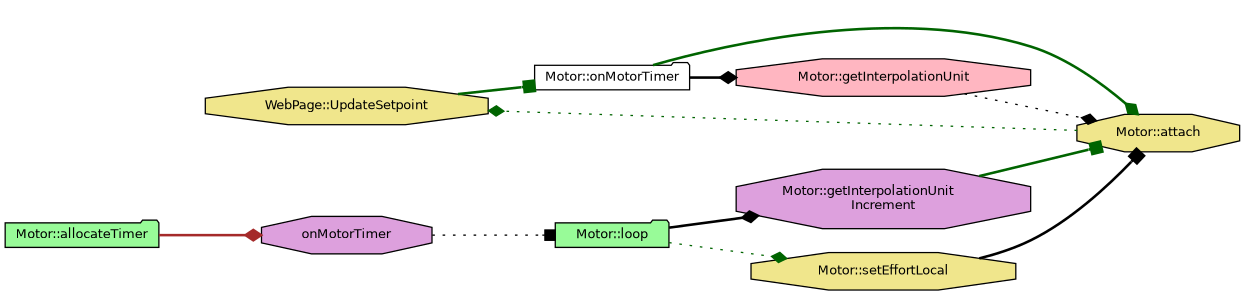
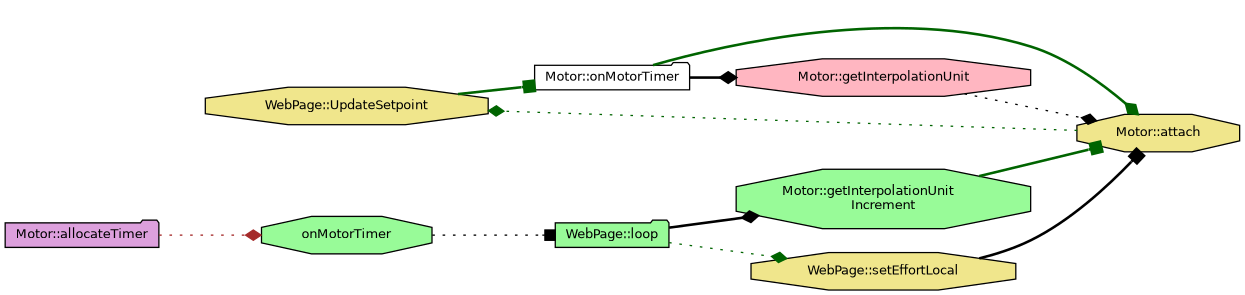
node "Motor::getInterpolationUnit Increment": fillcolor plum -> palegreen
node "Motor::allocateTimer": fillcolor palegreen -> plum
edge "Motor::allocateTimer" -> "onMotorTimer": style bold -> dotted
node "onMotorTimer": fillcolor plum -> palegreen
node "Motor::loop": label "Motor::loop" -> "WebPage::loop"
node "Motor::setEffortLocal": label "Motor::setEffortLocal" -> "WebPage::setEffortLocal"
